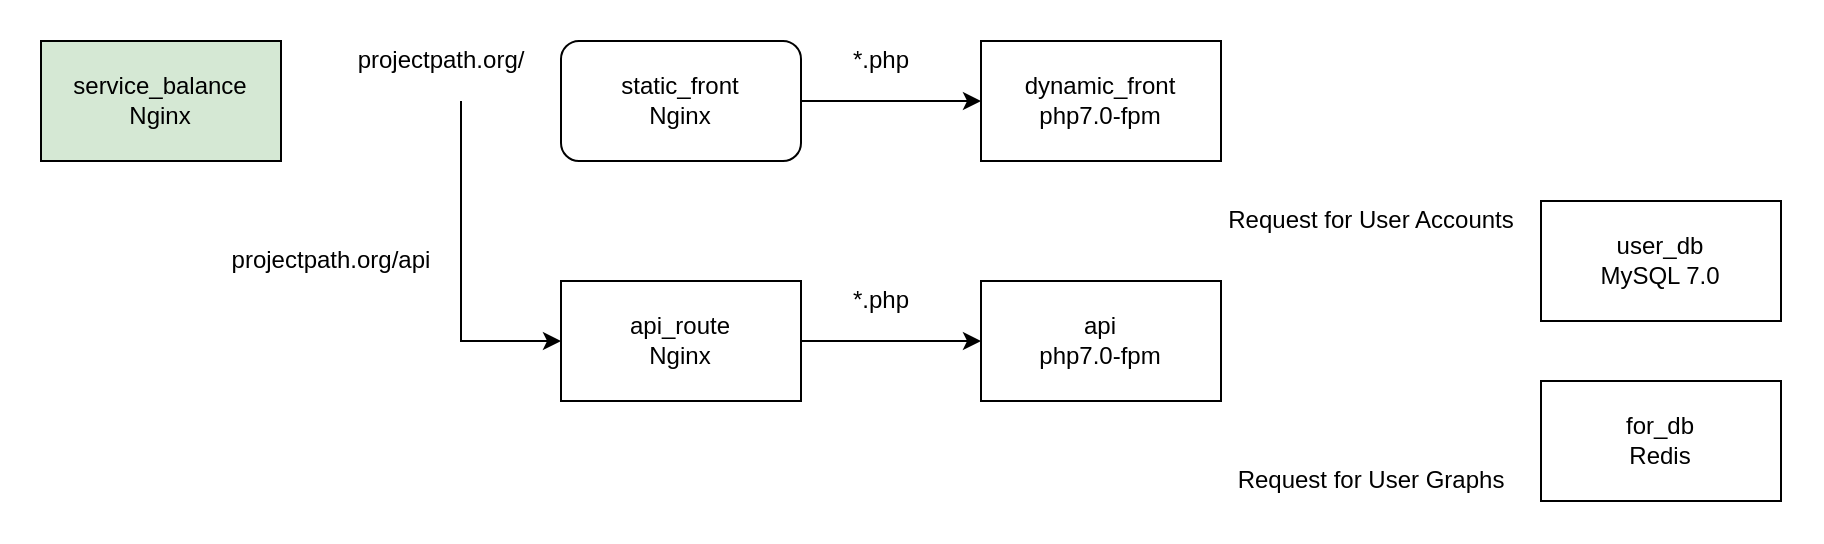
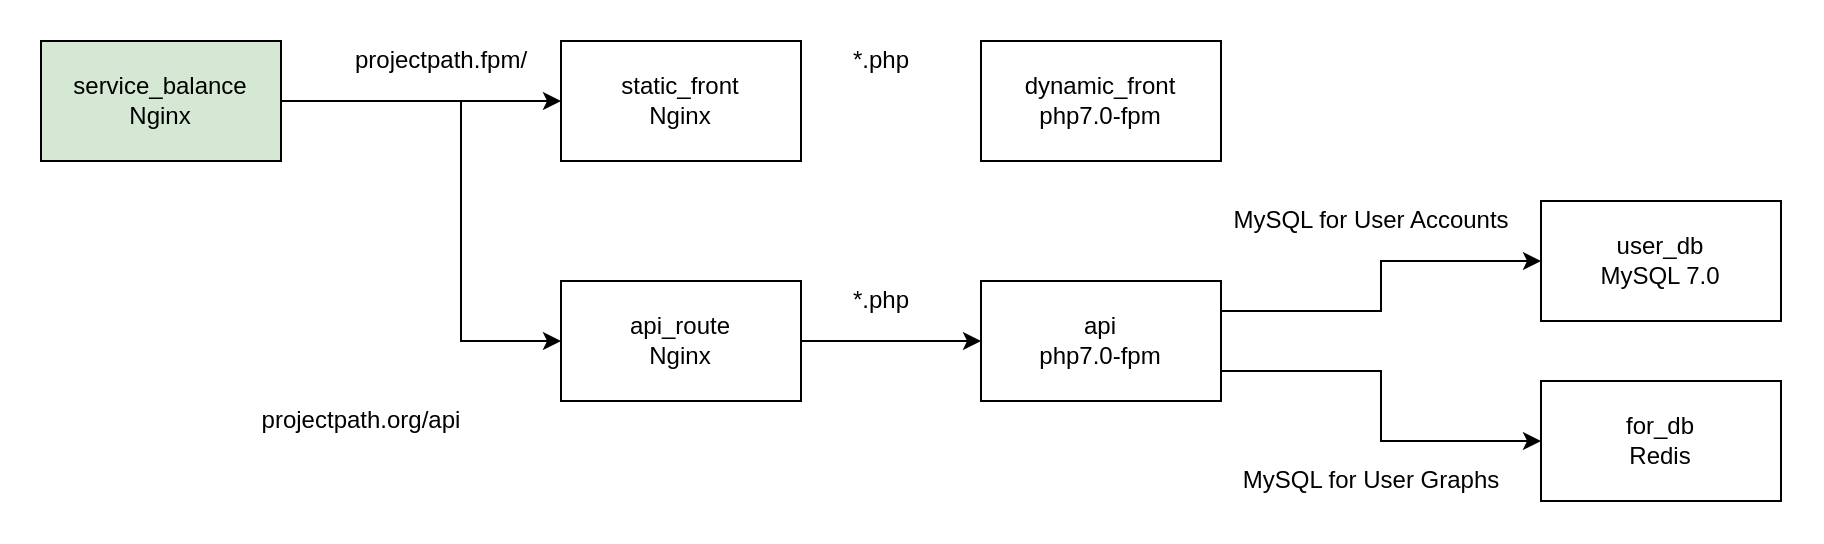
node "projectpath.org/": label "projectpath.org/" -> "projectpath.fpm/"
edge "service_balance Nginx" -> "static_front Nginx": added
node "static_front Nginx": shape rounded rectangle -> rectangle
edge "static_front Nginx" -> "dynamic_front php7.0-fpm": removed
node "Request for User Accounts": label "Request for User Accounts" -> "MySQL for User Accounts"
node "projectpath.org/api": moved (331, 261) -> (361, 421)
edge "api php7.0-fpm" -> "user_db MySQL 7.0": added
edge "api php7.0-fpm" -> "for_db Redis": added
node "Request for User Graphs": label "Request for User Graphs" -> "MySQL for User Graphs"
